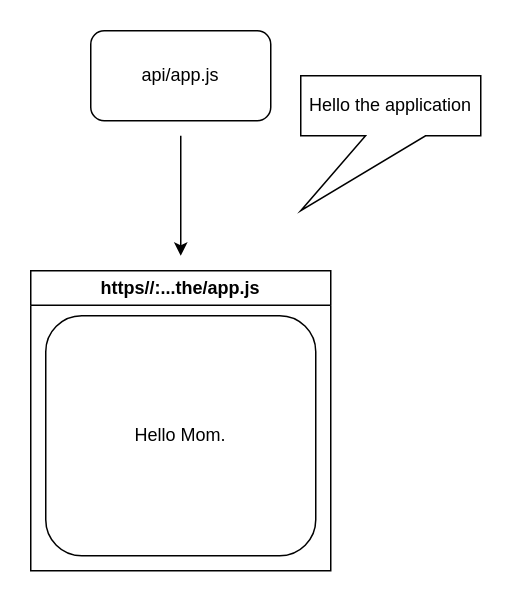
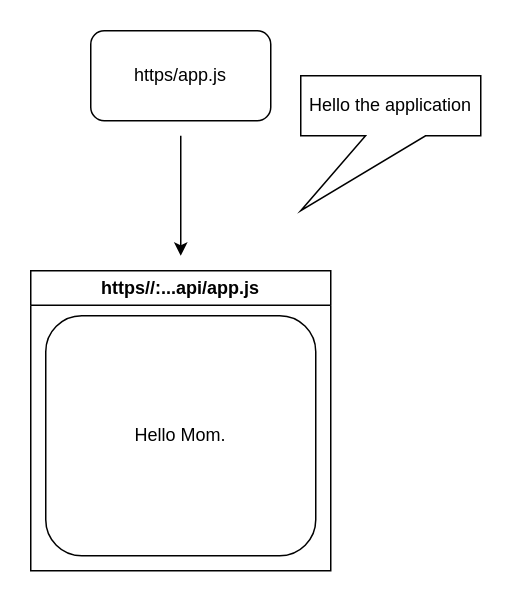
node "api/app.js": label "api/app.js" -> "https/app.js"
node "https//:...the/app.js": label "https//:...the/app.js" -> "https//:...api/app.js"
